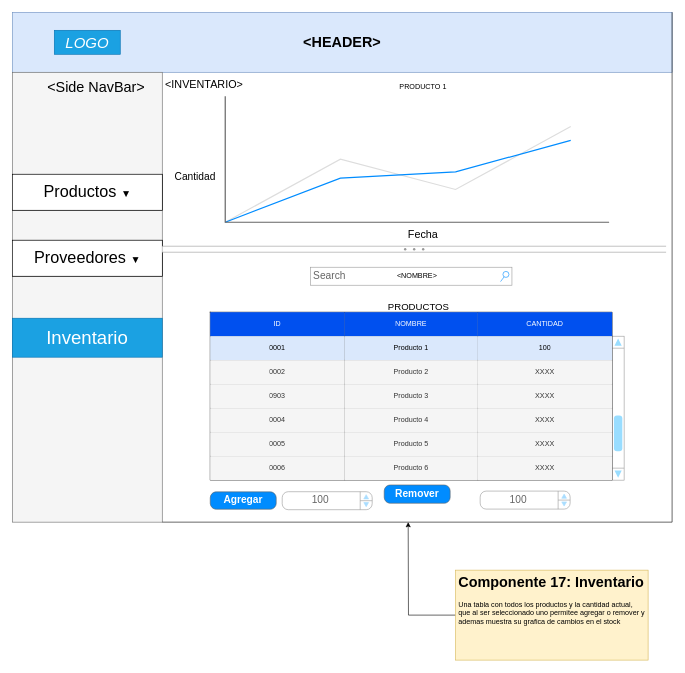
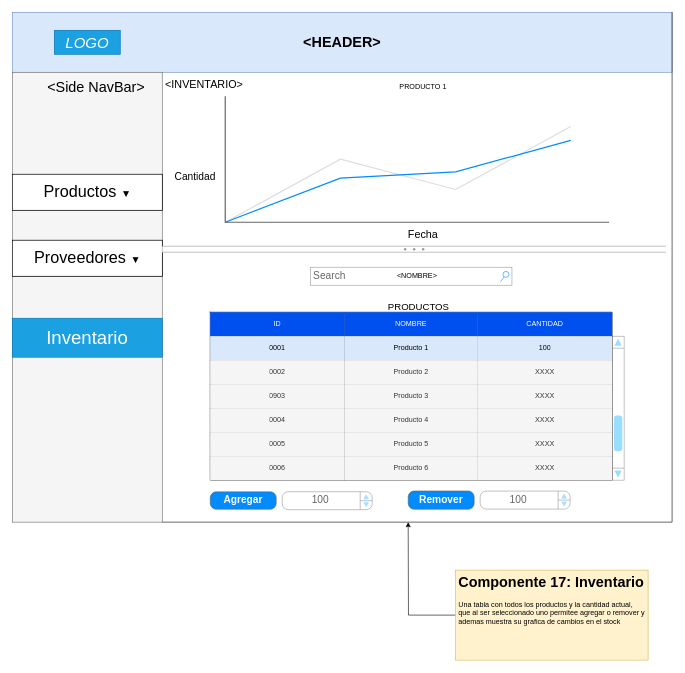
node "Remover": moved (417, 494) -> (441, 500)
